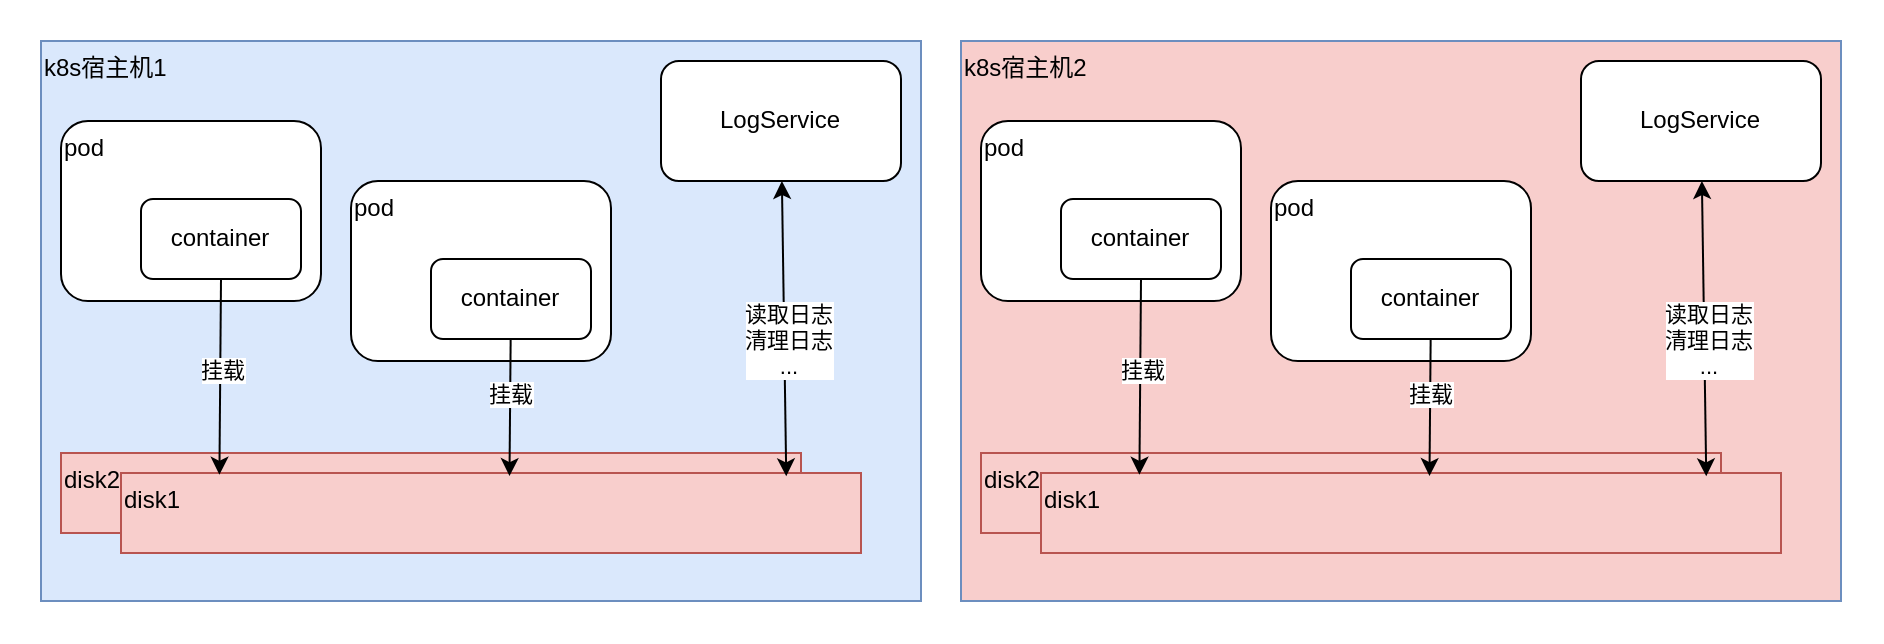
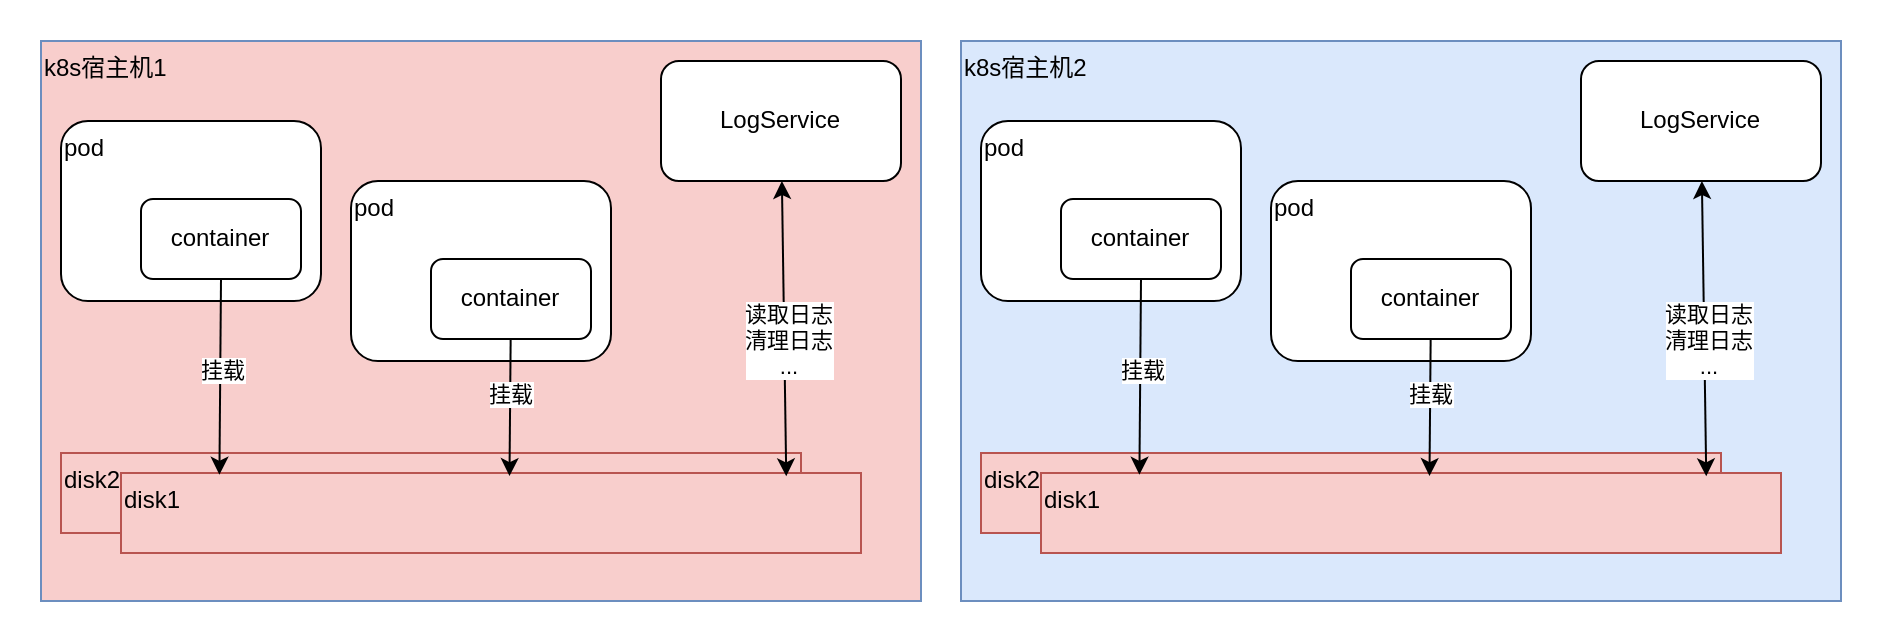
node "k8s宿主机1": fillcolor #dae8fc -> #f8cecc
node "k8s宿主机2": fillcolor #f8cecc -> #dae8fc
